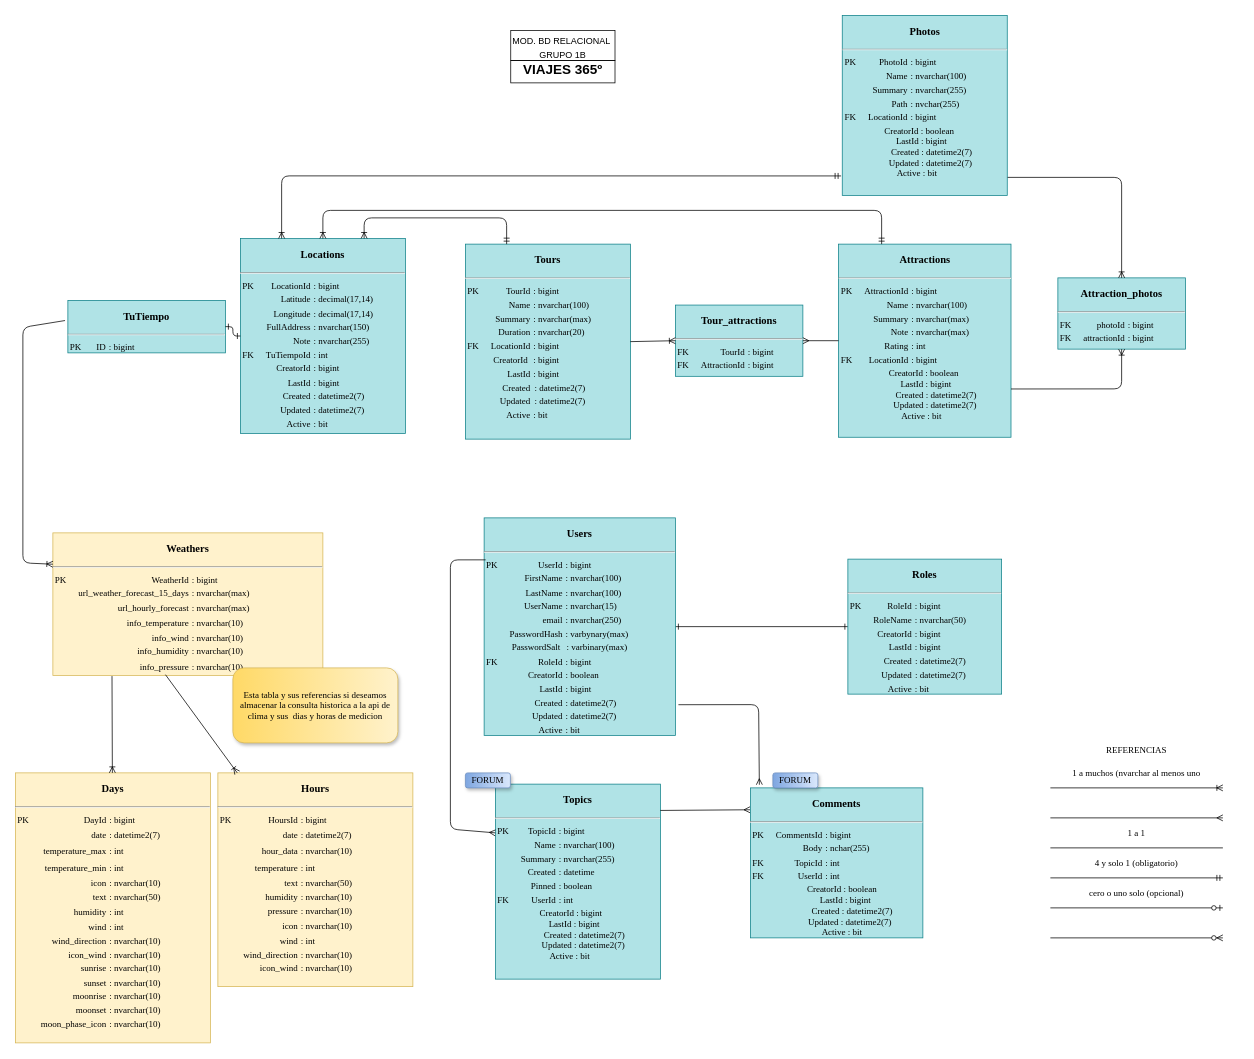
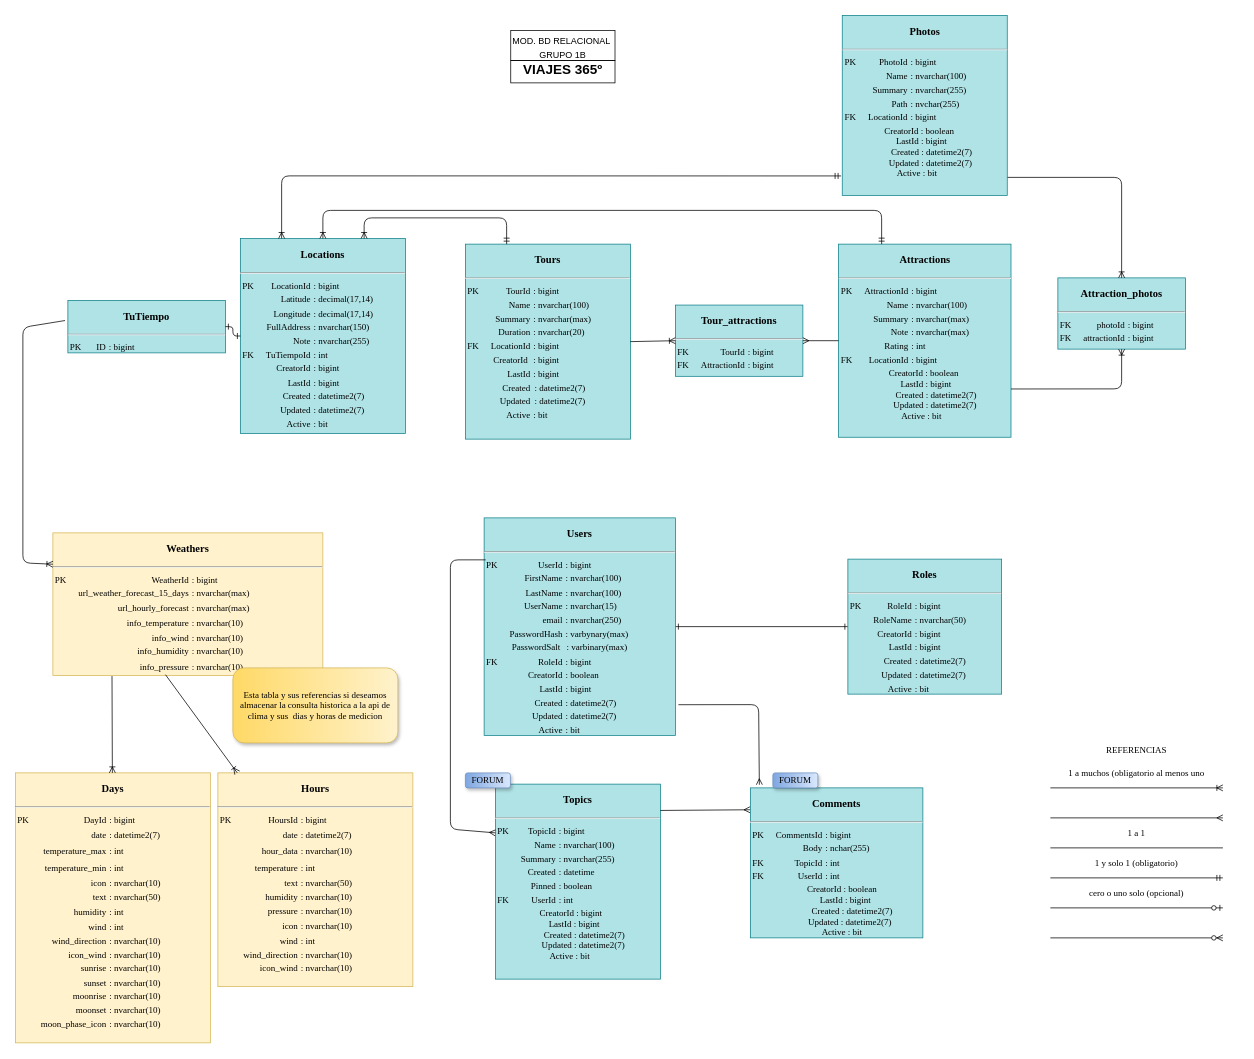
node "1 a muchos (nvarchar al menos uno": label "1 a muchos (nvarchar al menos uno" -> "1 a muchos (obligatorio al menos uno"
node "4 y solo 1 (obligatorio)": label "4 y solo 1 (obligatorio)" -> "1 y solo 1 (obligatorio)"
